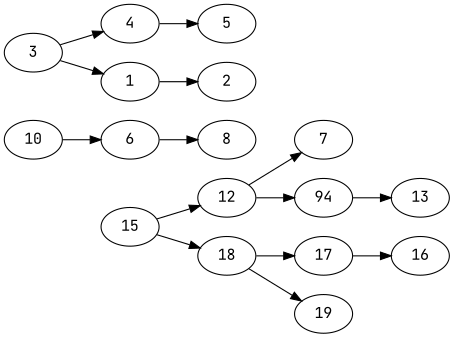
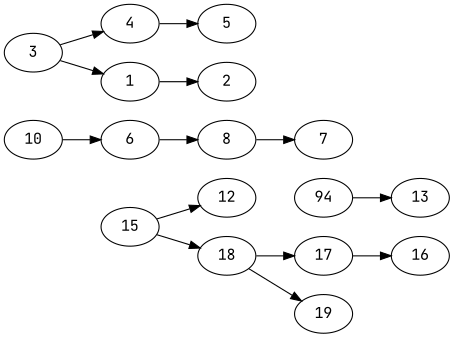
edge "12" -> "7": now "8" -> "7"
edge "12" -> "94": removed
